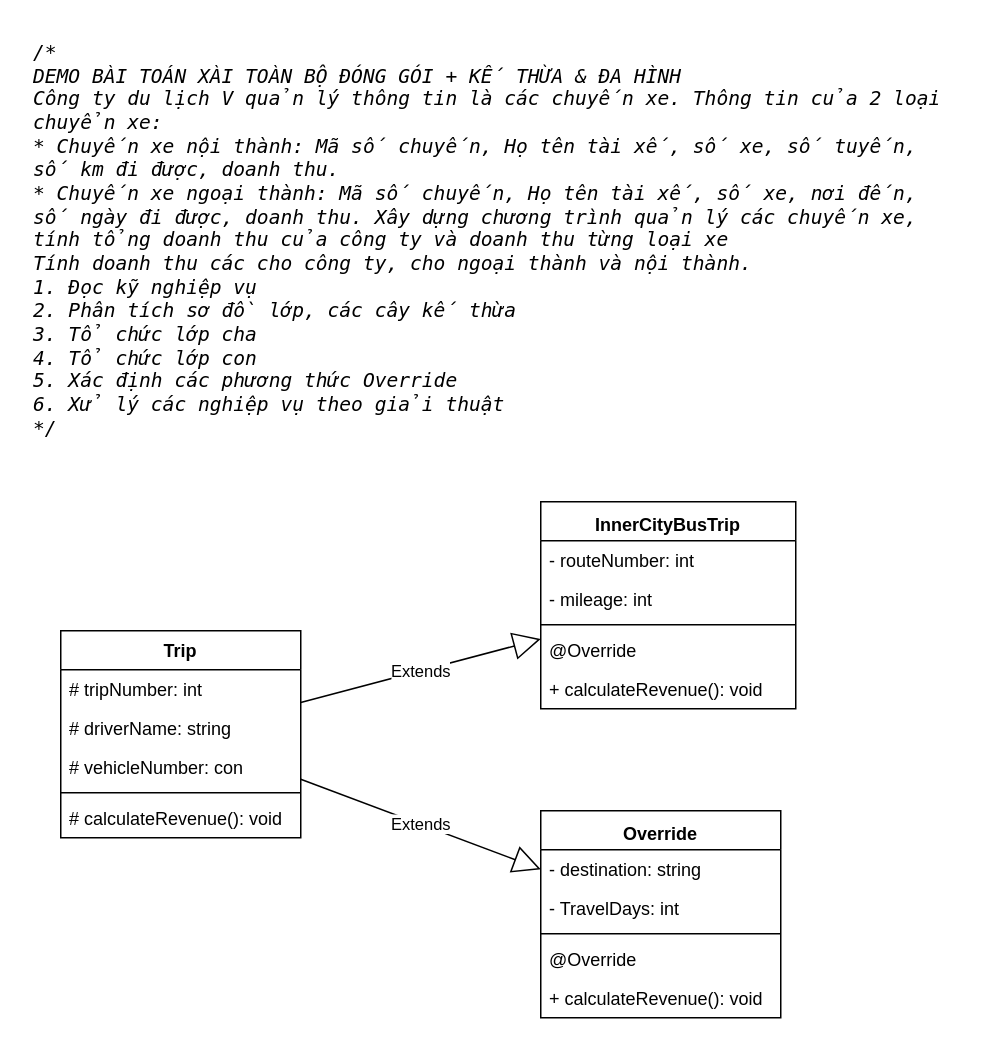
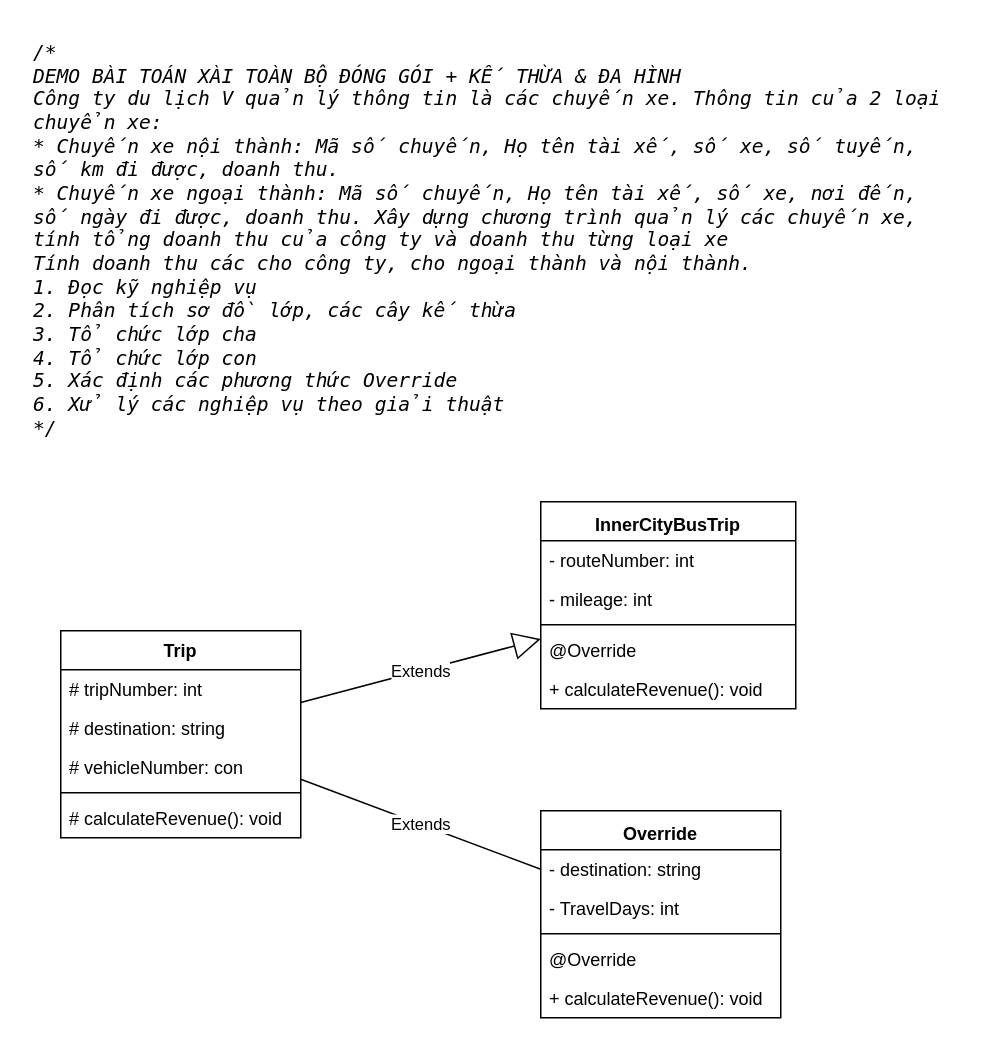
node "# driverName: string": label "# driverName: string" -> "# destination: string"
edge "Trip" -> "Override": arrowhead block -> none
